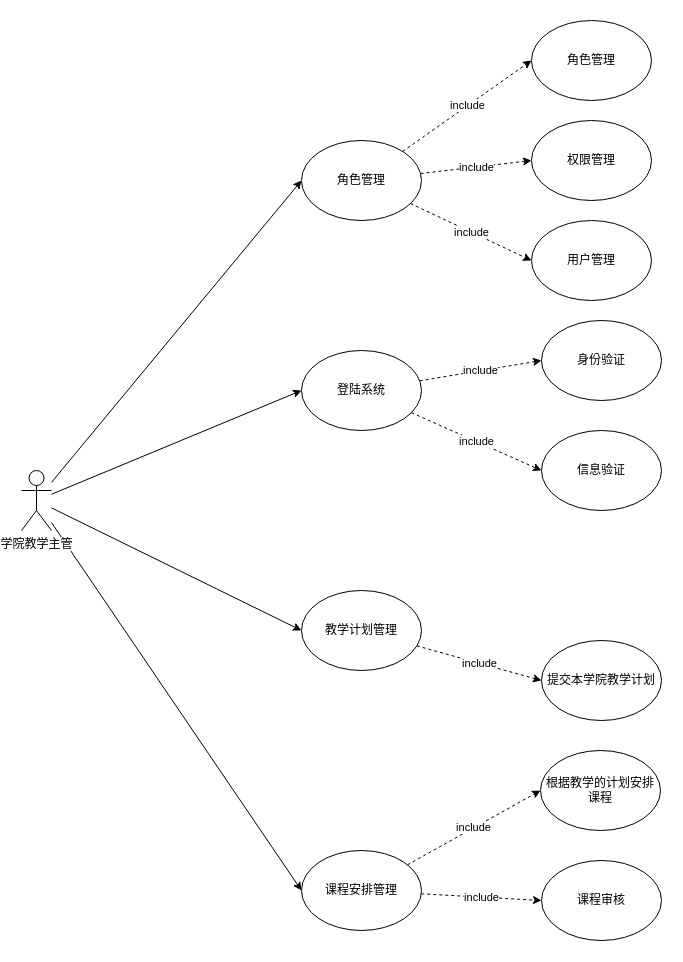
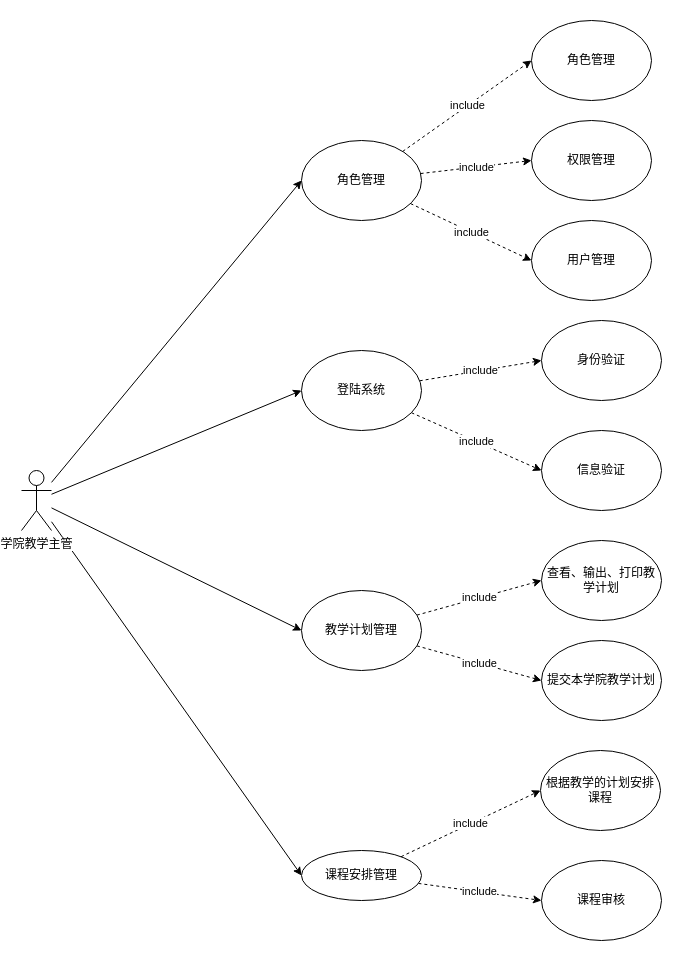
node "查看、输出、打印教学计划": added
edge "教学计划管理" -> "查看、输出、打印教学计划": added, label "include"
node "课程安排管理": size 120x80 -> 120x50
